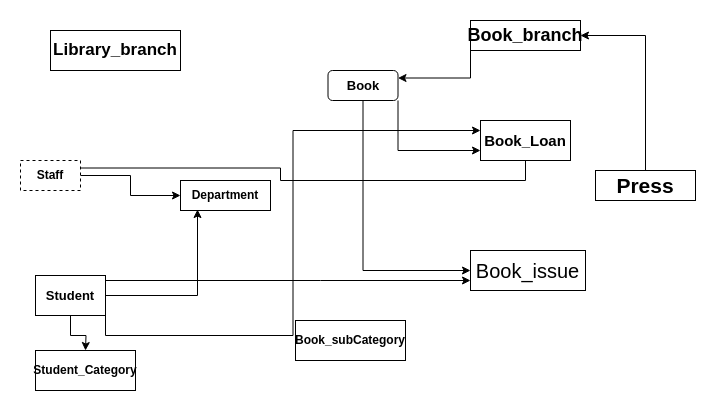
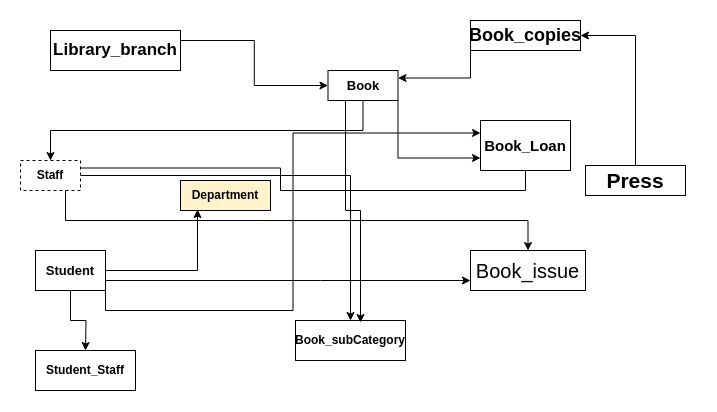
node "Book_branch": label "Book_branch" -> "Book_copies"
edge "Library_branch" -> "Book": added
node "Book": shape rounded rectangle -> rectangle
node "Book_Loan": size 90x40 -> 90x50
node "Press": moved (646, 186) -> (636, 181)
edge "Staff" -> "Department": now "Staff" -> "Book_subCategory"
node "Department": fillcolor #ffffff -> #fff2cc
edge "Book" -> "Book_subCategory": added
edge "Staff" -> "Book_issue": added
edge "Book" -> "Book_issue": now "Book" -> "Staff"
node "Student": moved (71, 296) -> (71, 271)
node "Student_Category": label "Student_Category" -> "Student_Staff"
